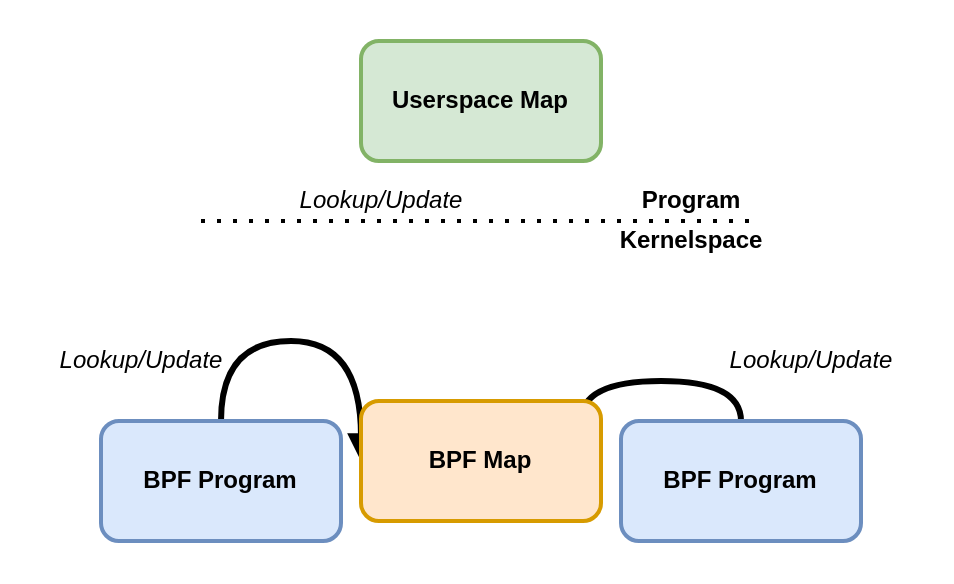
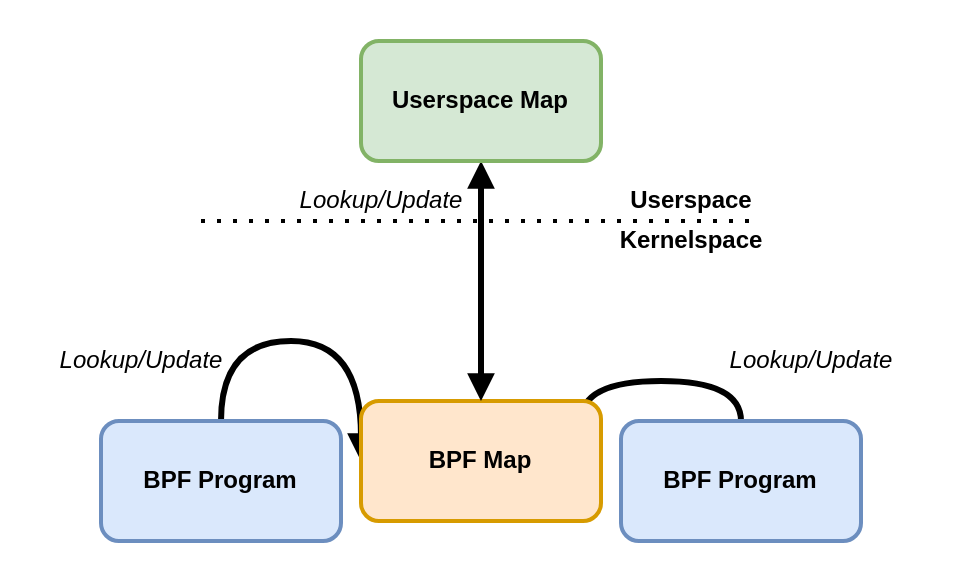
node "Program": label "Program" -> "Userspace"
edge "Userspace Map" -- "BPF Map": added
